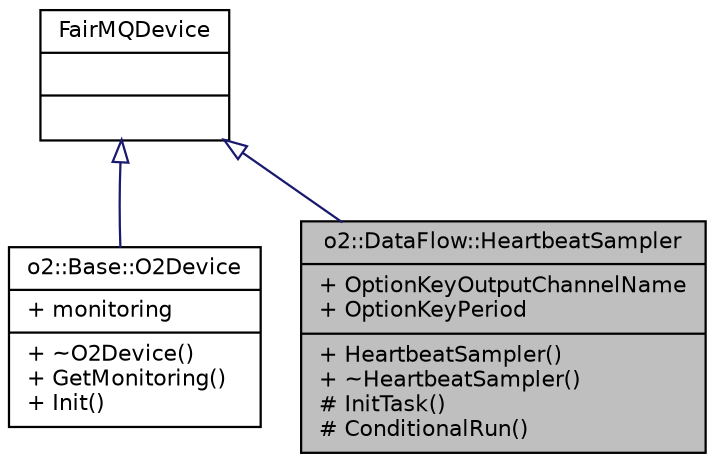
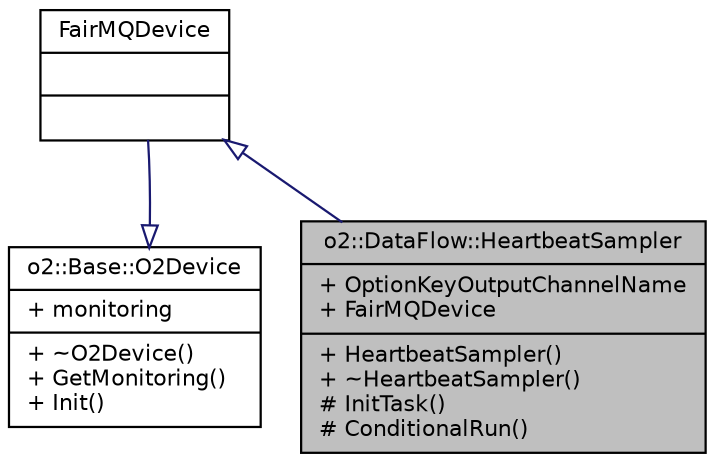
edge "o2::Base::O2Device" -> "FairMQDevice": reversed
node "o2::DataFlow::HeartbeatSampler": text "+ OptionKeyPeriod" -> "+ FairMQDevice"
